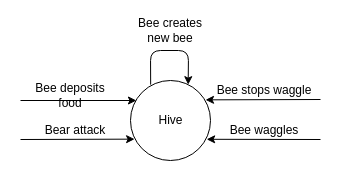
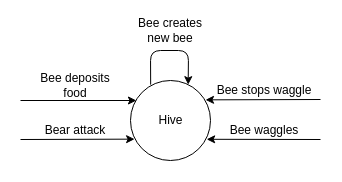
node "Bee deposits food": moved (71, 96) -> (76, 86)
